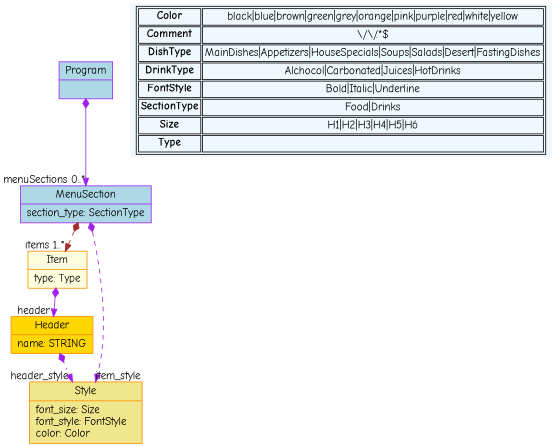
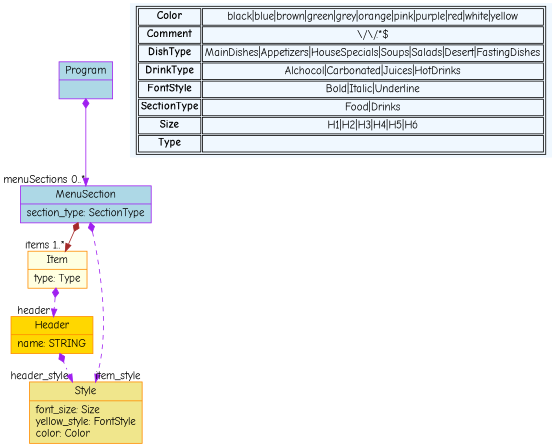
edge "MenuSection" -- "Item": style dashed -> solid
edge "Item" -- "Header": style solid -> dashed
node "Style": text "font_style: FontStyle" -> "yellow_style: FontStyle"
